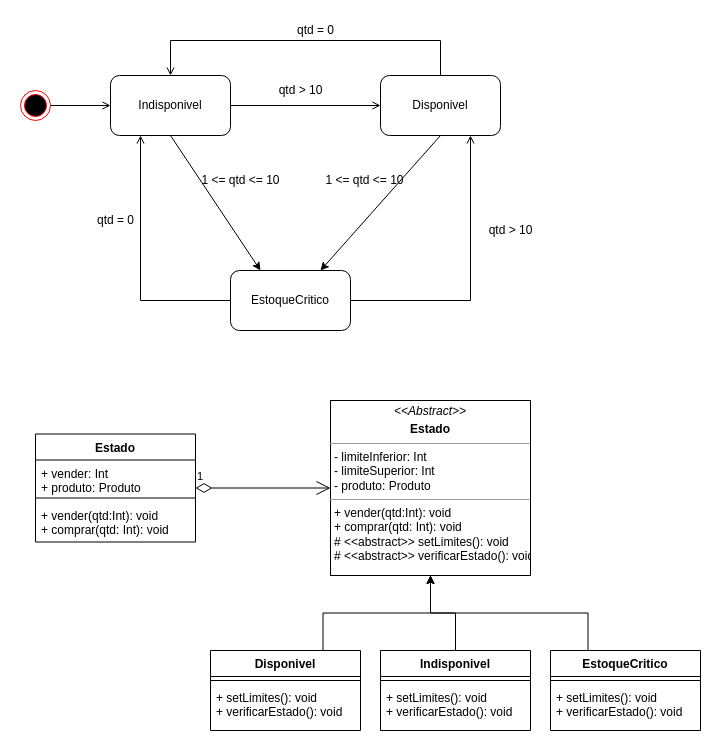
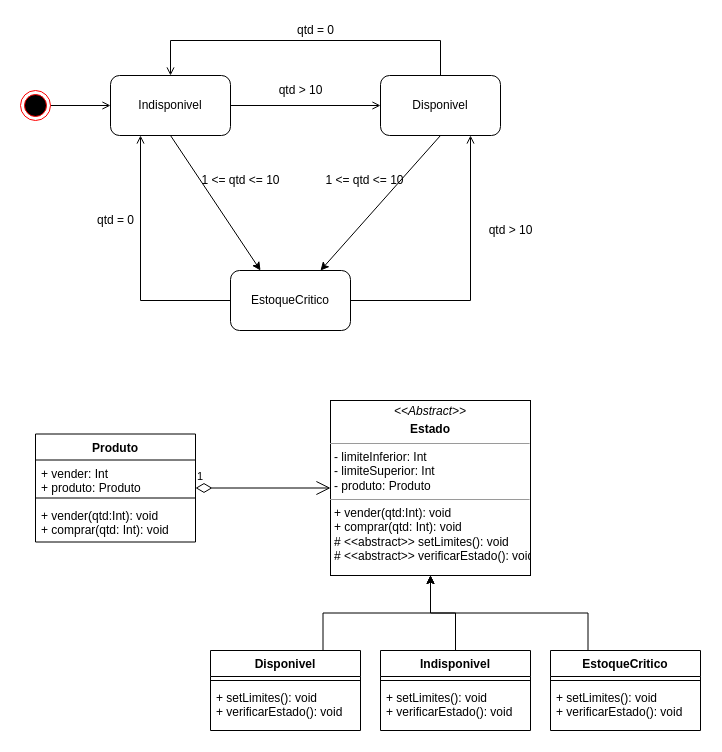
node "Estado": label "Estado" -> "Produto"
